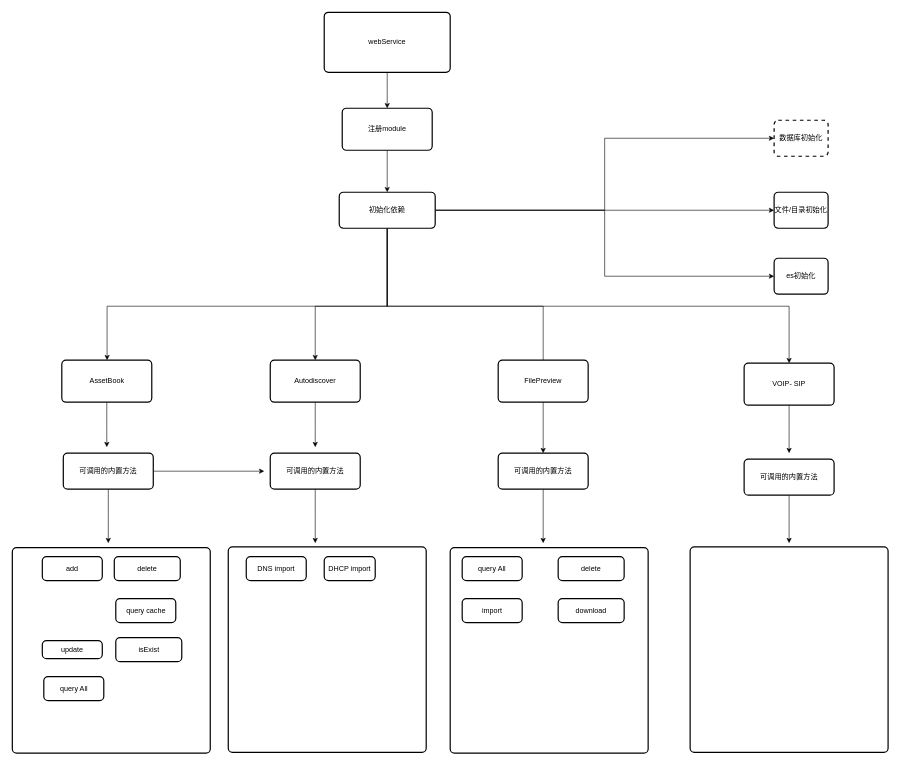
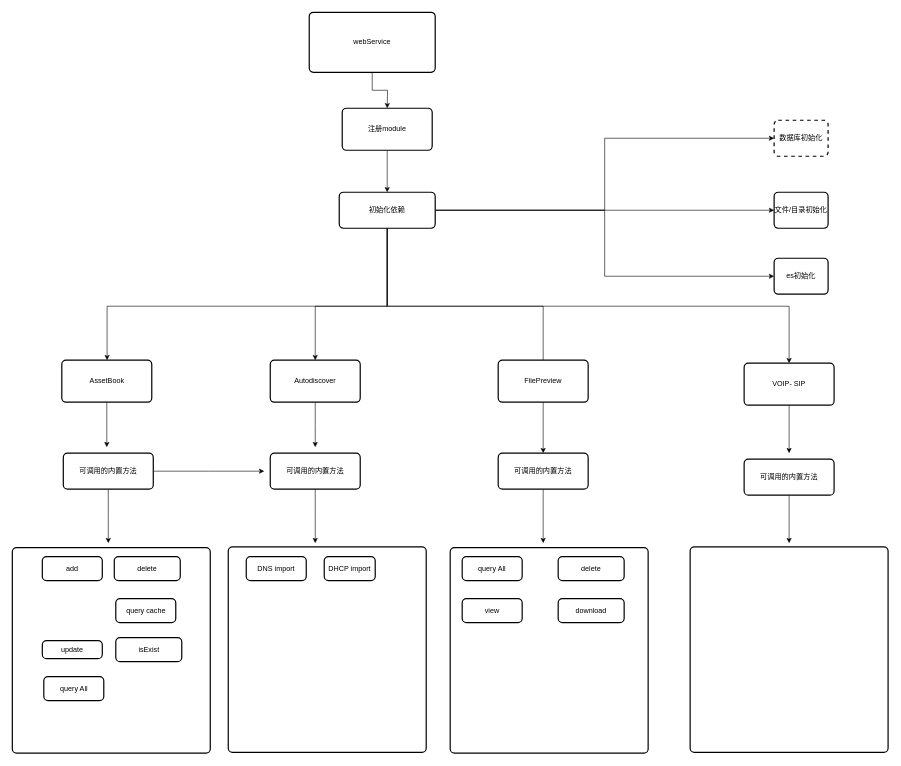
node "webService": moved (387, 42) -> (372, 42)
node "import": label "import" -> "view"
